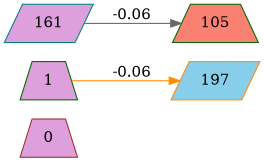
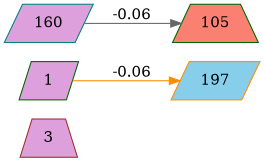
node "161": label "161" -> "160"
node "1": shape trapezium -> parallelogram
node "0": label "0" -> "3"
